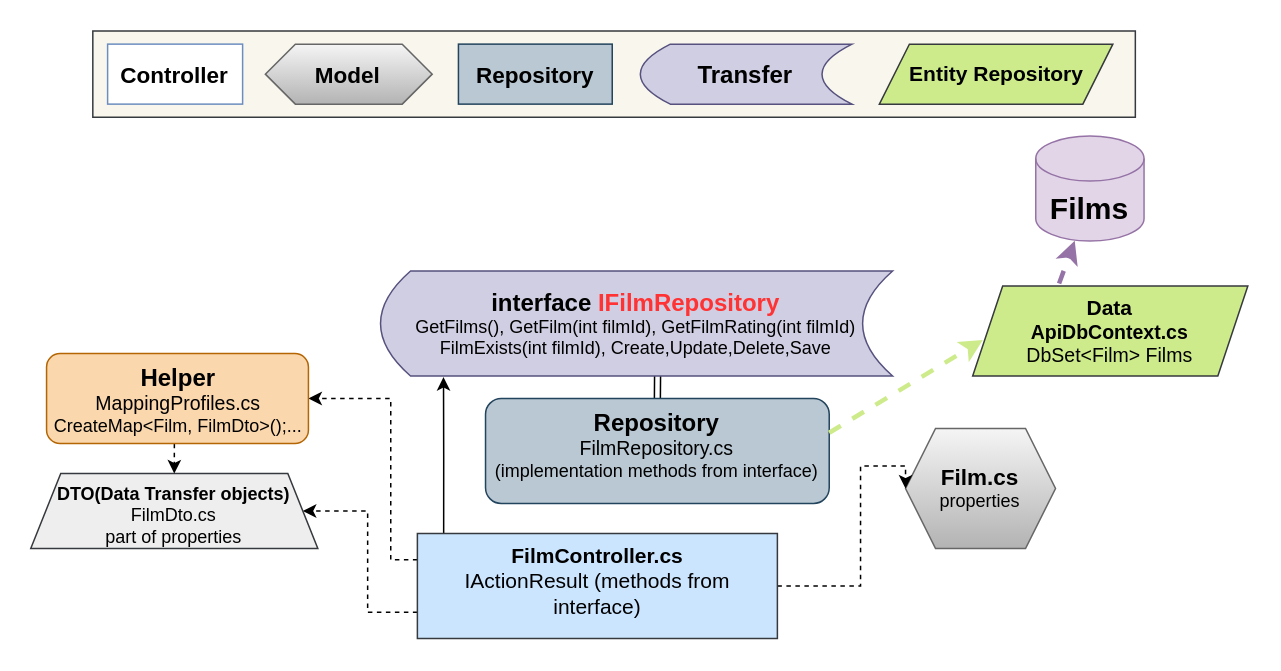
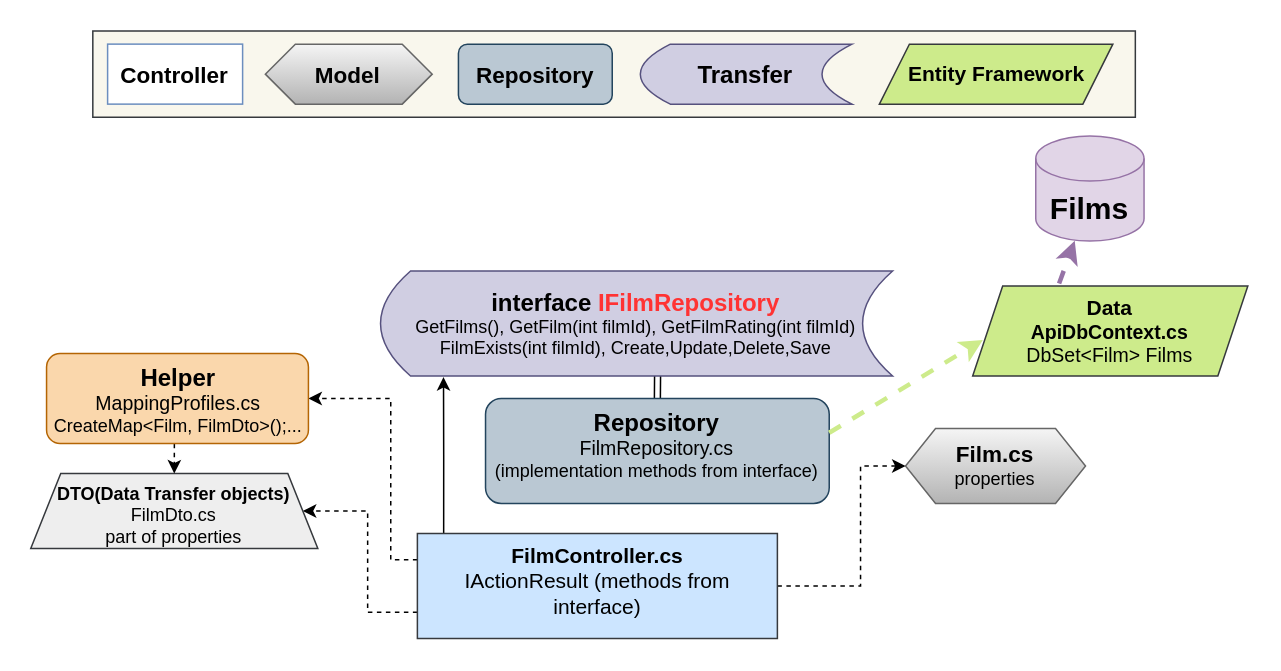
node "Repository": shape rectangle -> rounded rectangle
node "Entity Repository": label "Entity Repository" -> "Entity Framework"
node "Film.cs properties": size 150x120 -> 180x75
